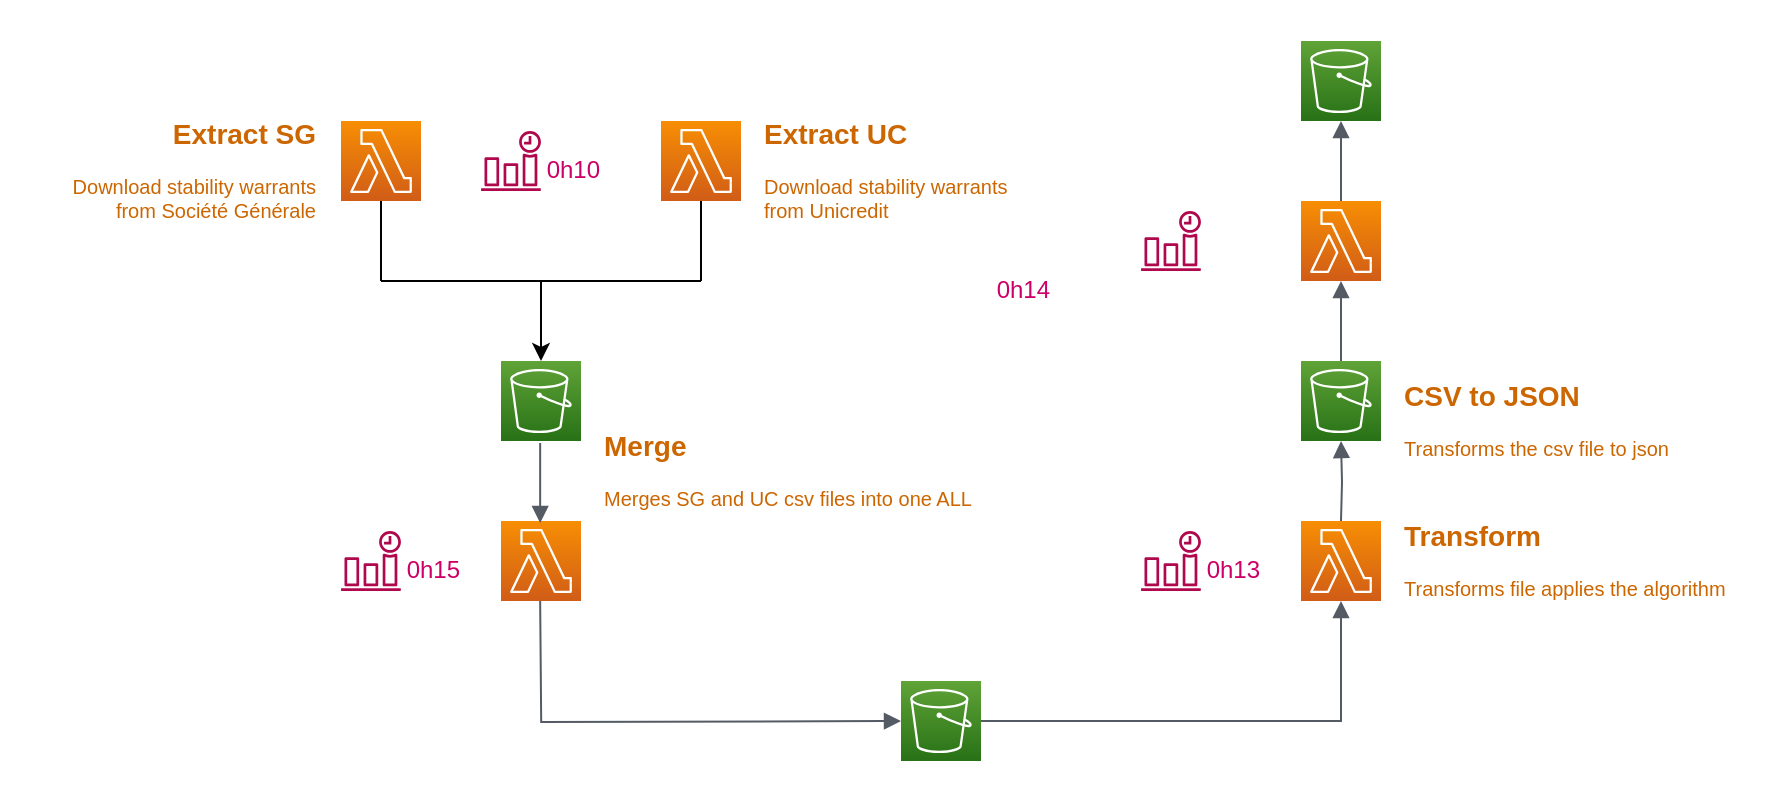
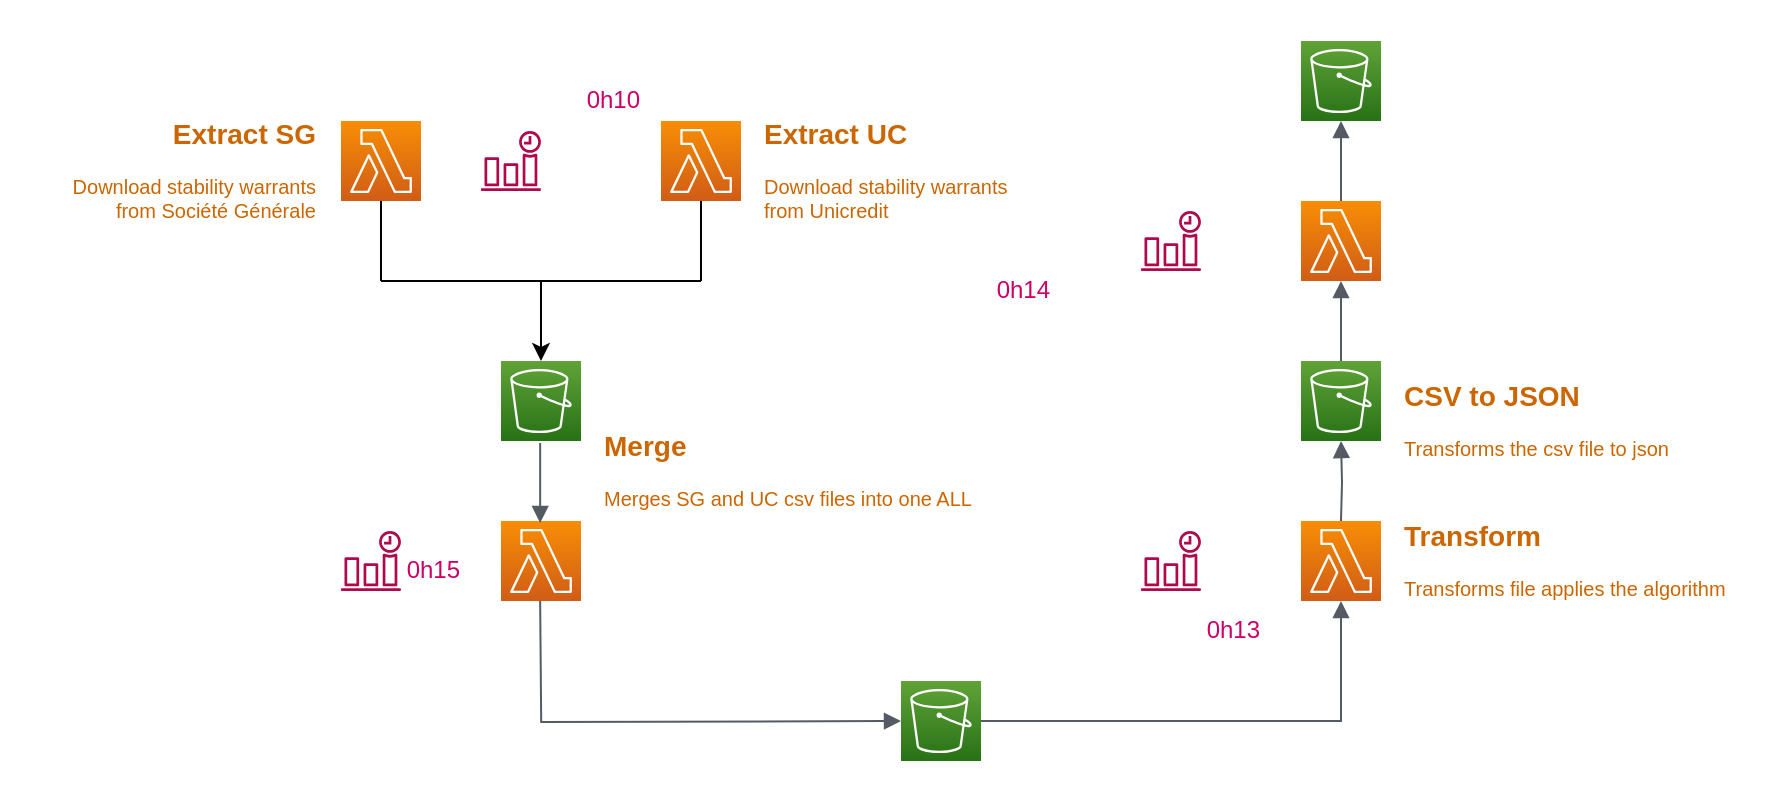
node "0h10": moved (571, 171) -> (611, 101)
node "0h13": moved (1231, 571) -> (1231, 631)
